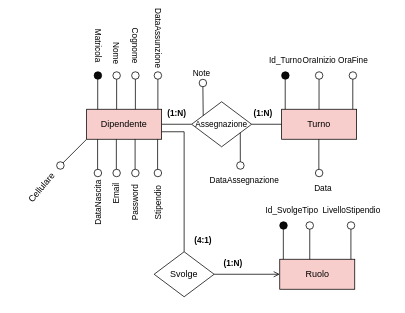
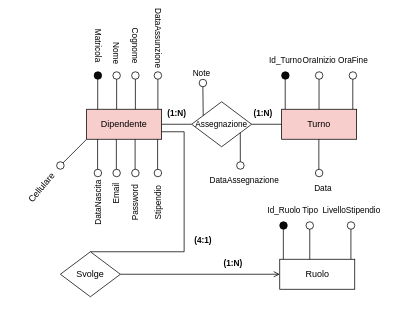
node "Id_Svolge": label "Id_Svolge" -> "Id_Ruolo"
node "Svolge": moved (184, 274) -> (90, 274)
node "Ruolo": fillcolor #f8cecc -> #ffffff
